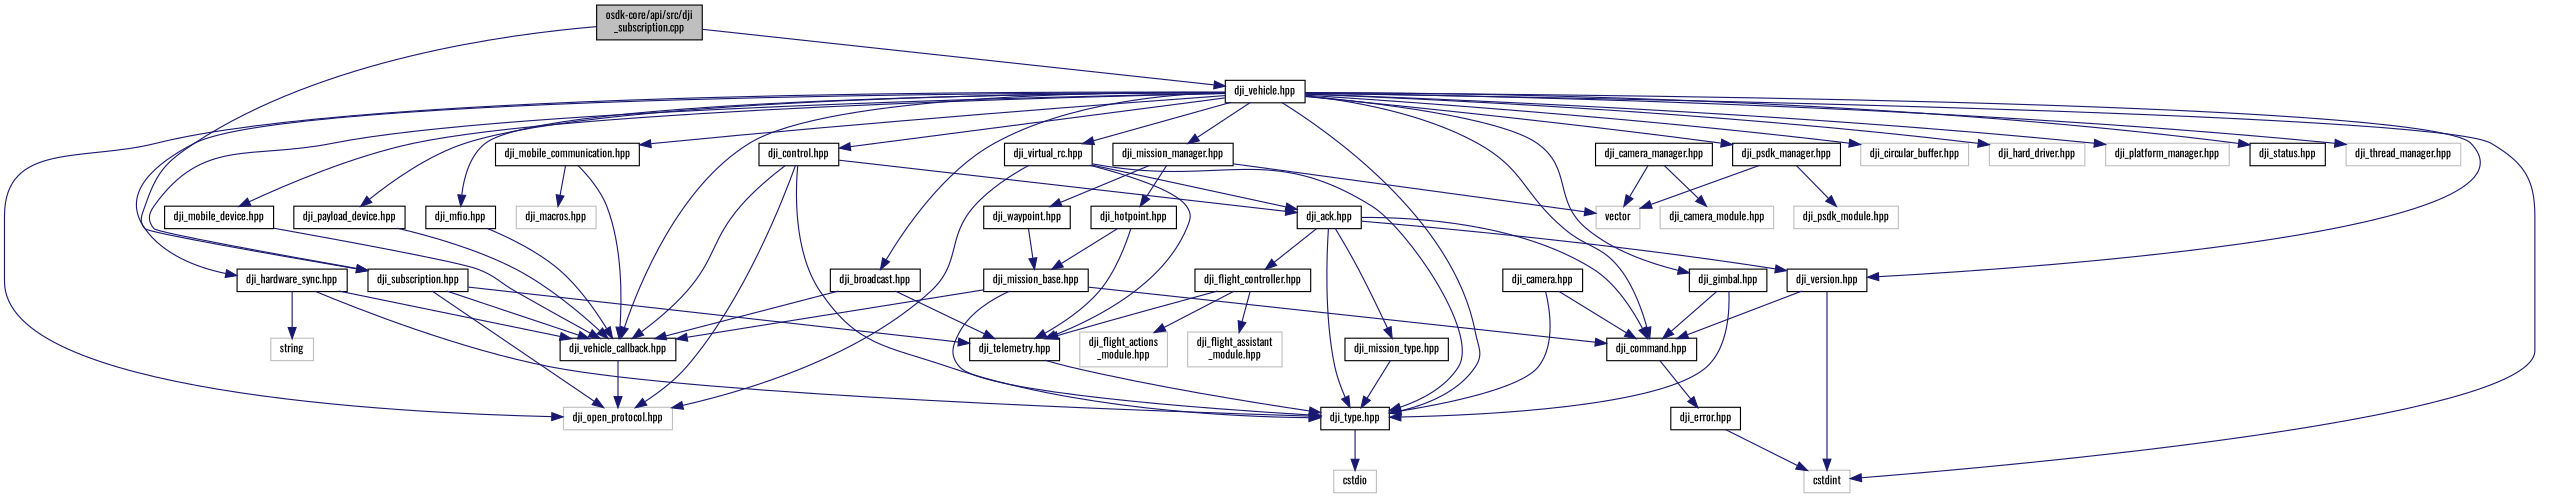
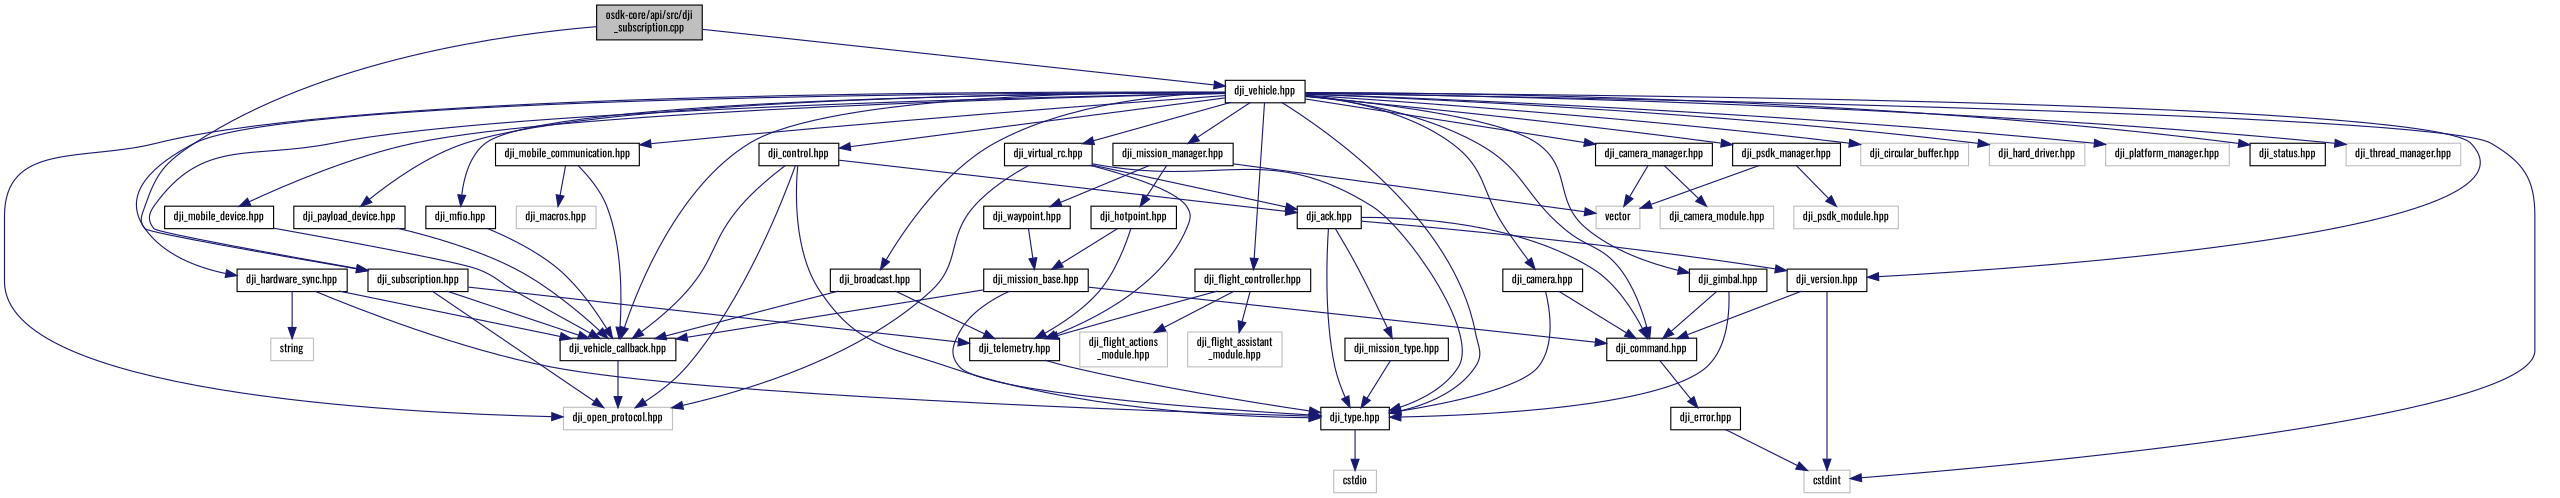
edge "dji_vehicle.hpp" -> "dji_camera_manager.hpp": added
edge "dji_vehicle.hpp" -> "dji_camera.hpp": added
edge "dji_ack.hpp" -> "dji_flight_controller.hpp": now "dji_vehicle.hpp" -> "dji_flight_controller.hpp"
